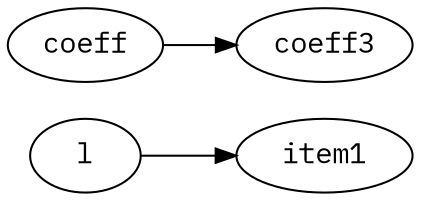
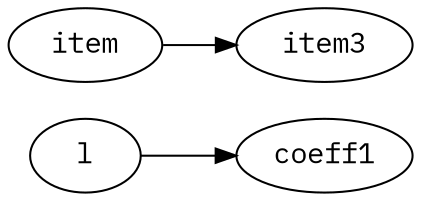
node "coeff": label "coeff" -> "item"
node "coeff3": label "coeff3" -> "item3"
node "item1": label "item1" -> "coeff1"
